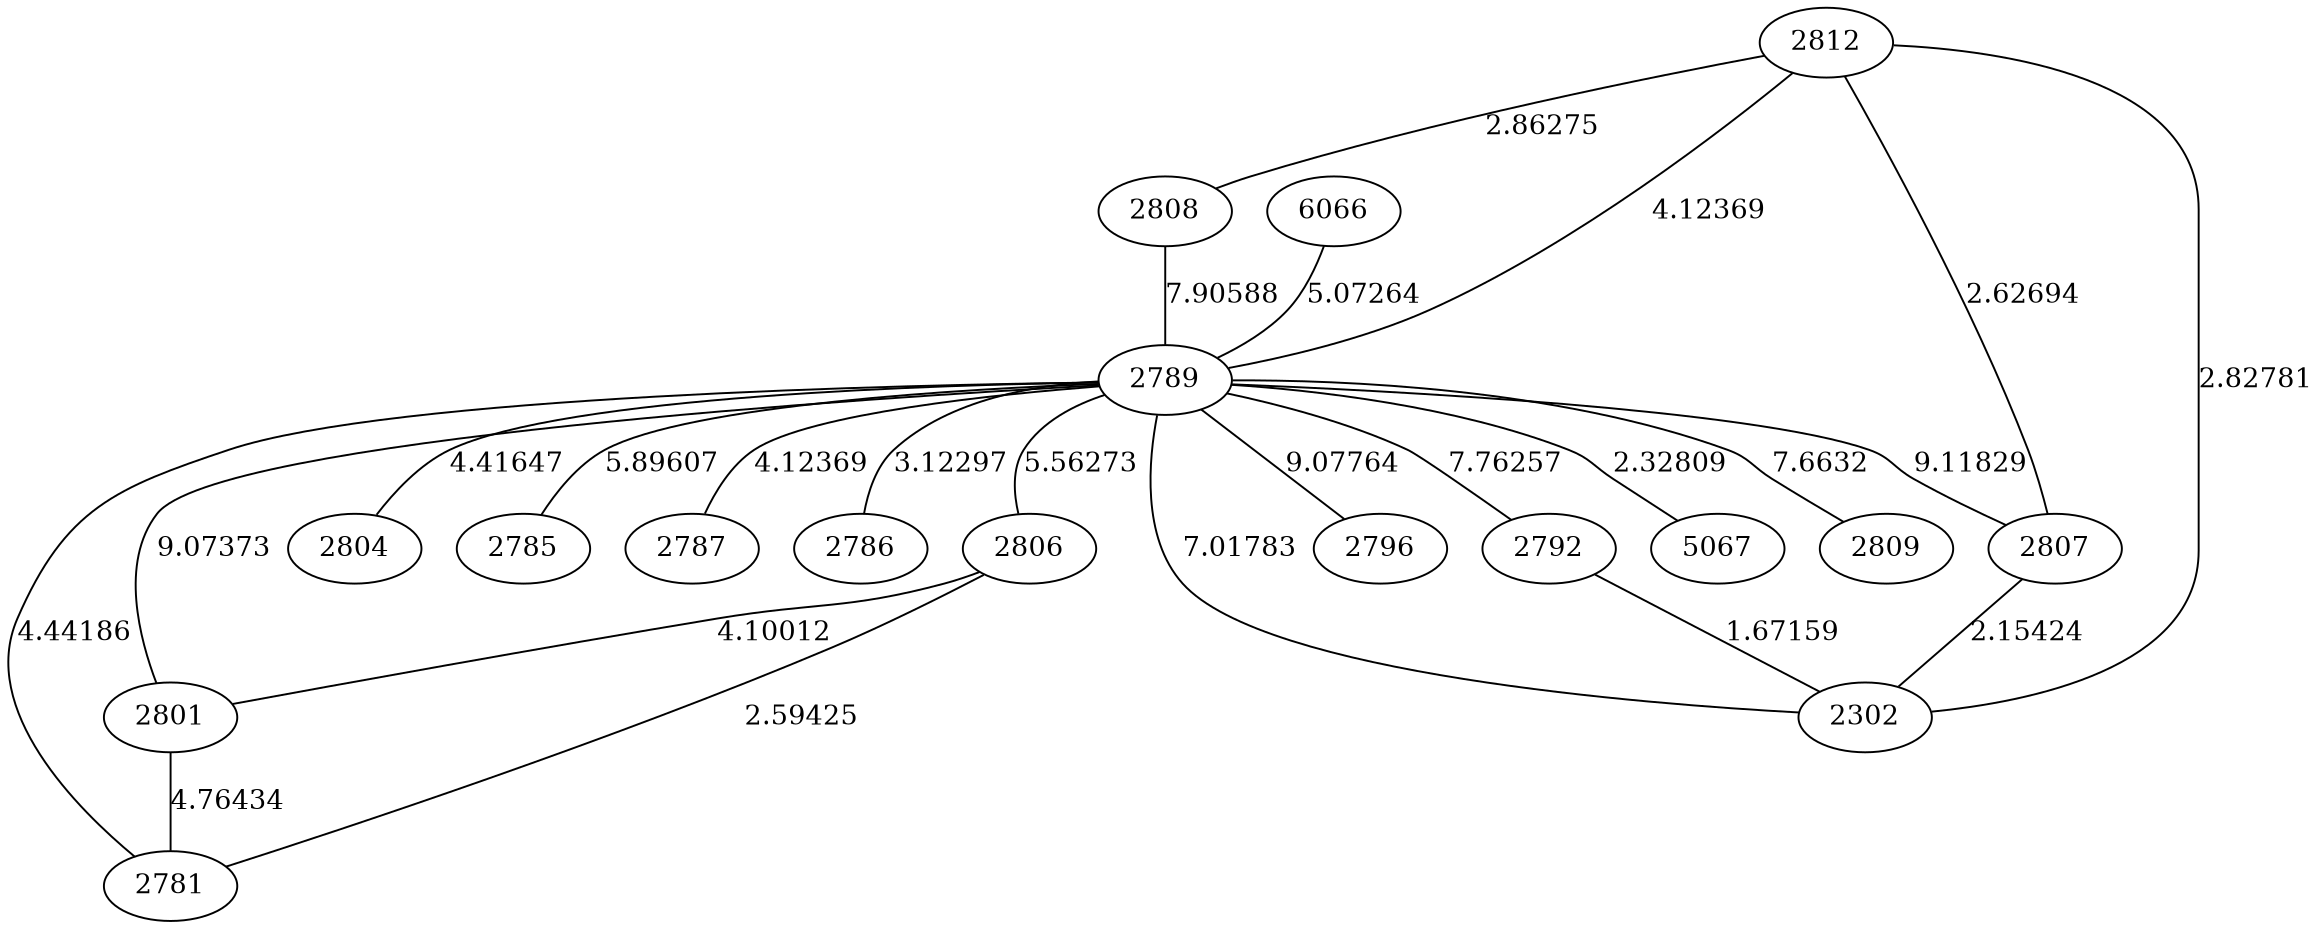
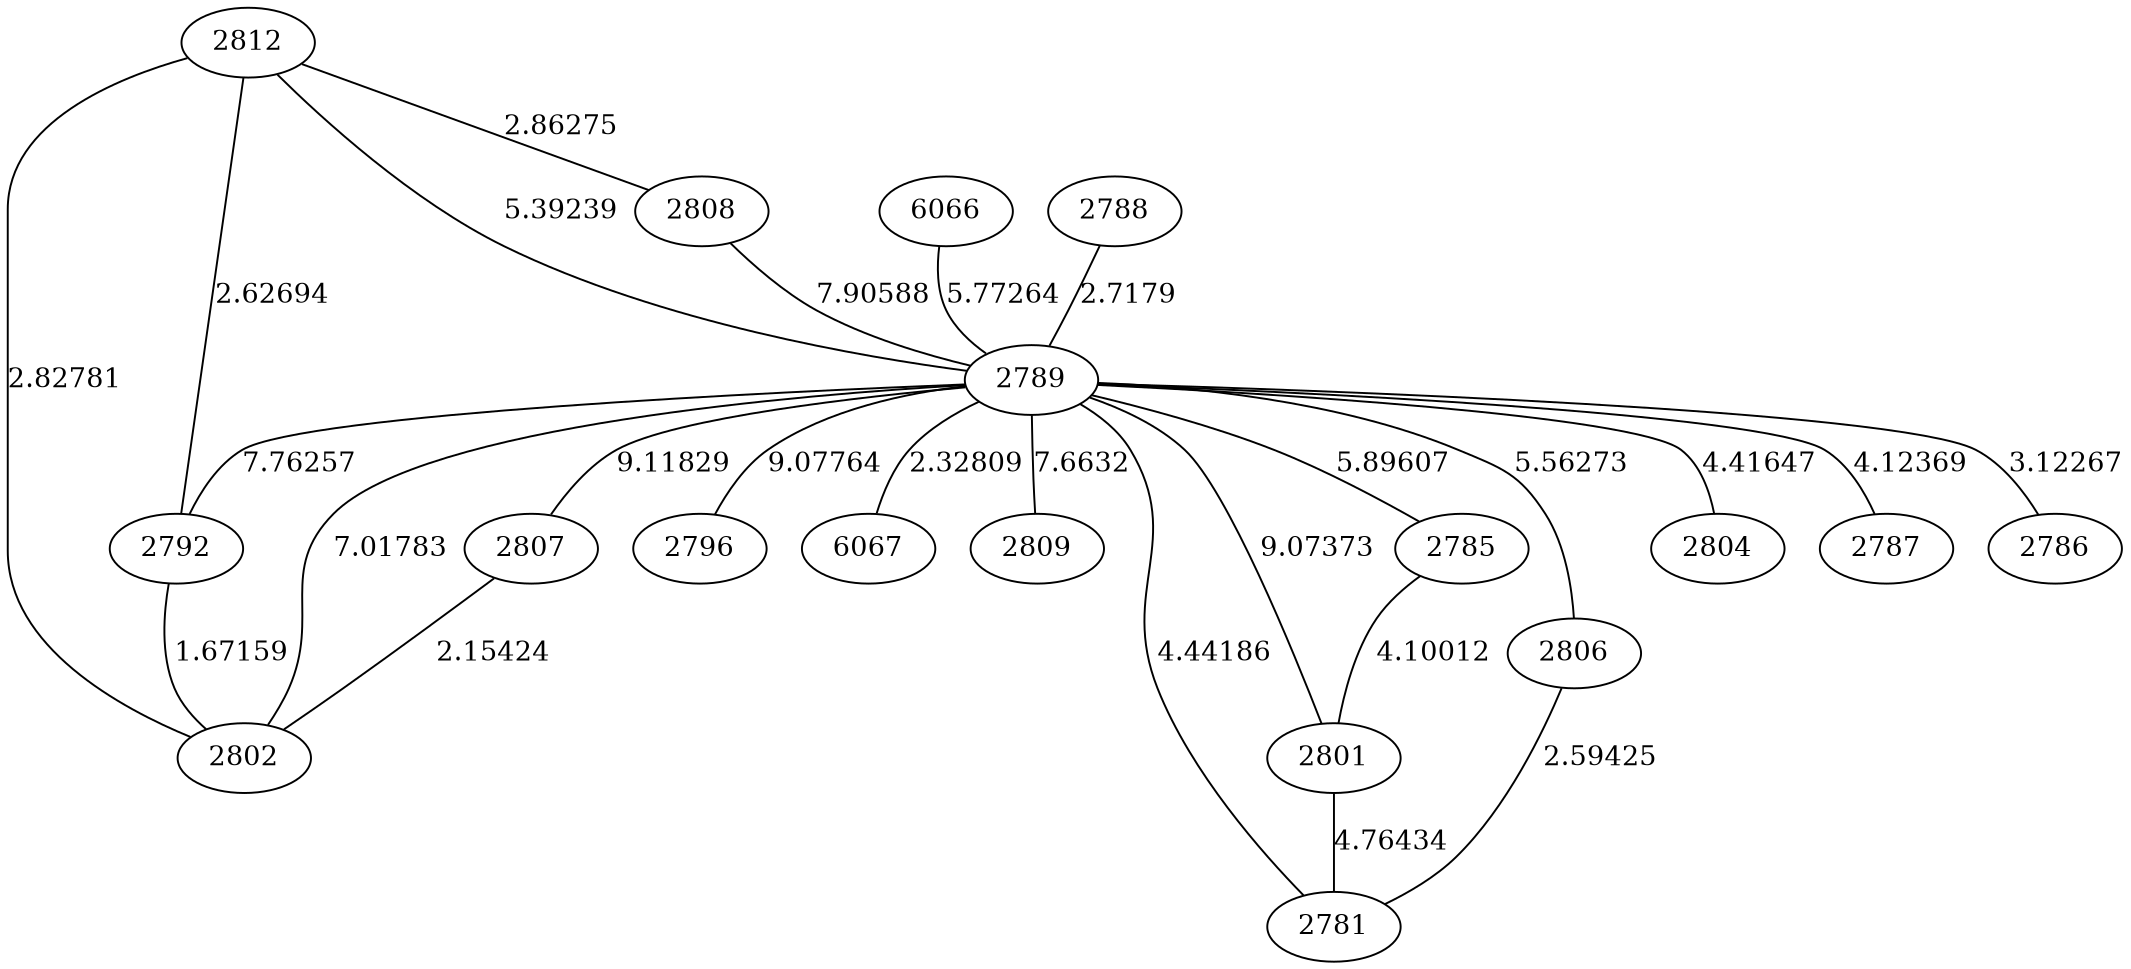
node "2788": added
edge "2812" -- "2789": label "4.12369" -> "5.39239"
edge "2812" -- "2807": now "2812" -- "2792"
edge "6066" -- "2789": label "5.07264" -> "5.77264"
edge "2789" -- "2786": label "3.12297" -> "3.12267"
node "5067": label "5067" -> "6067"
edge "2806" -- "2801": now "2785" -- "2801"
node "2302": label "2302" -> "2802"
